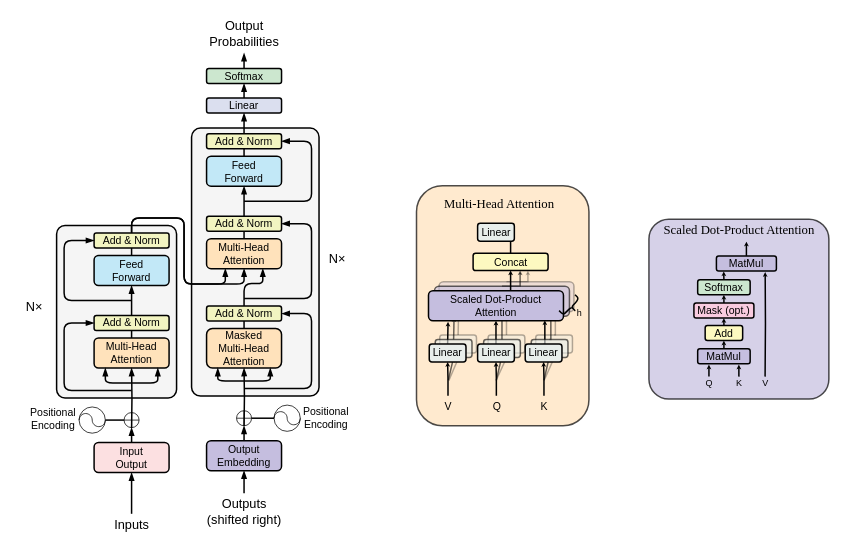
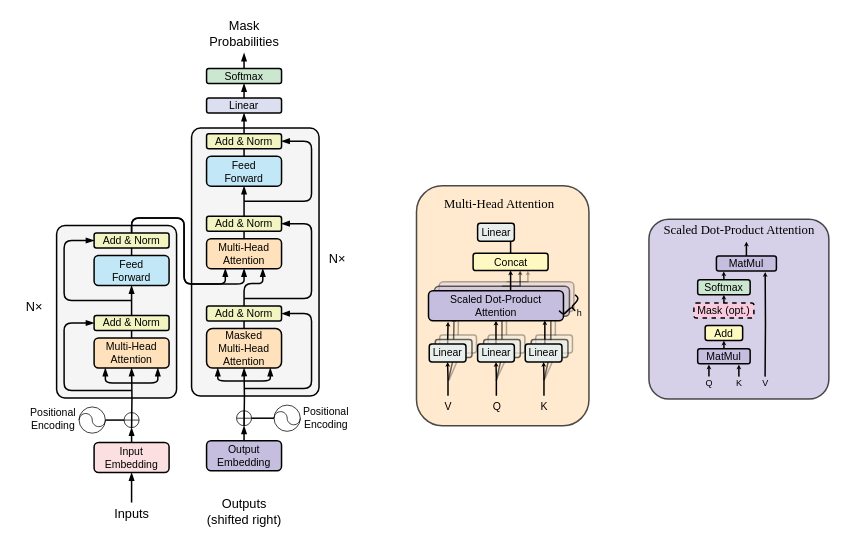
node "Output Probabilities": label "Output Probabilities" -> "Mask Probabilities"
node "Mask (opt.)": style solid -> dashed
edge "Add" -> "Mask (opt.)": removed
node "Input Output": label "Input Output" -> "Input Embedding"
edge "Outputs (shifted right)" -> "Output Embedding": removed
node "Inputs": moved (132, 525) -> (132, 514)
